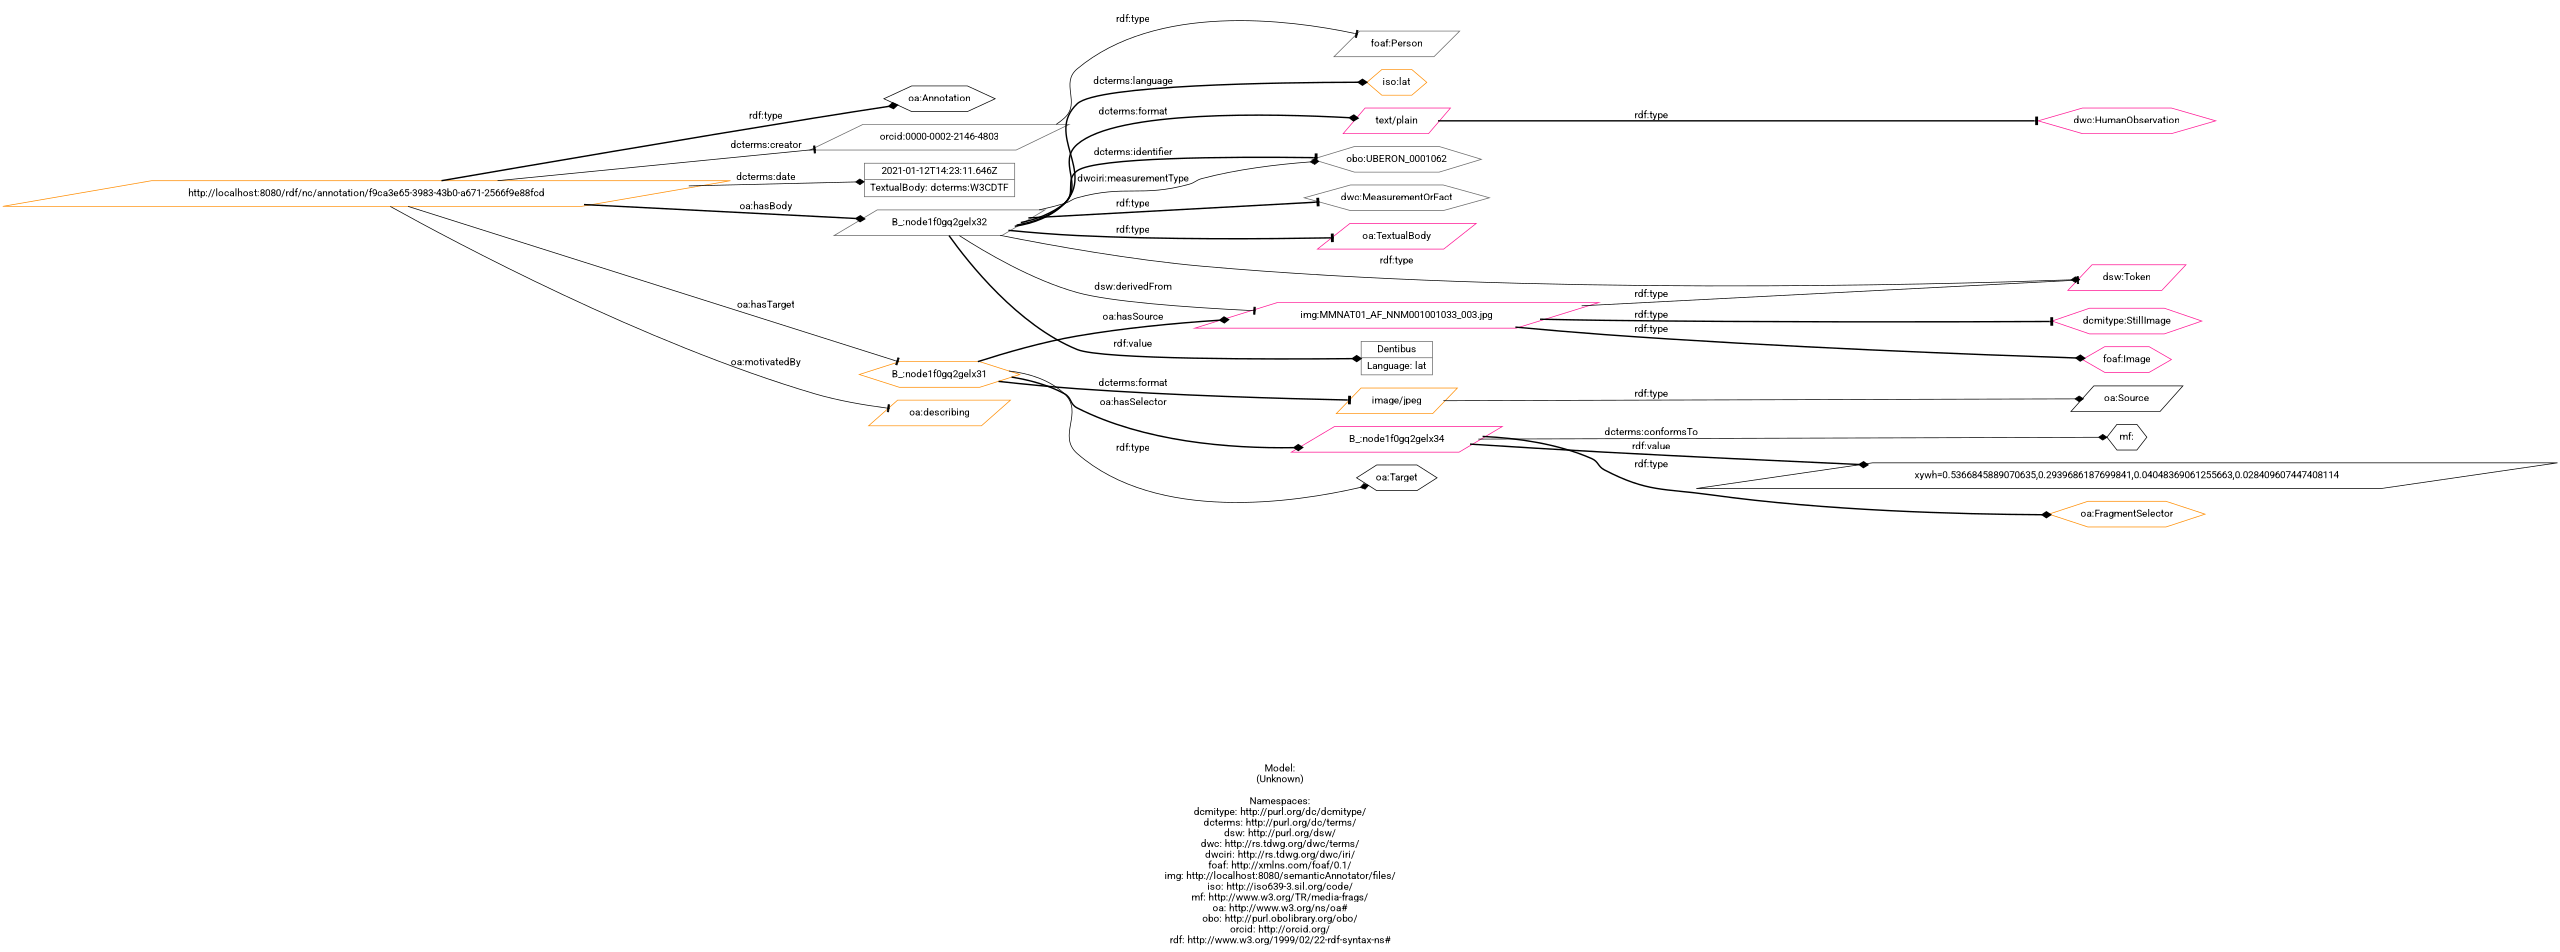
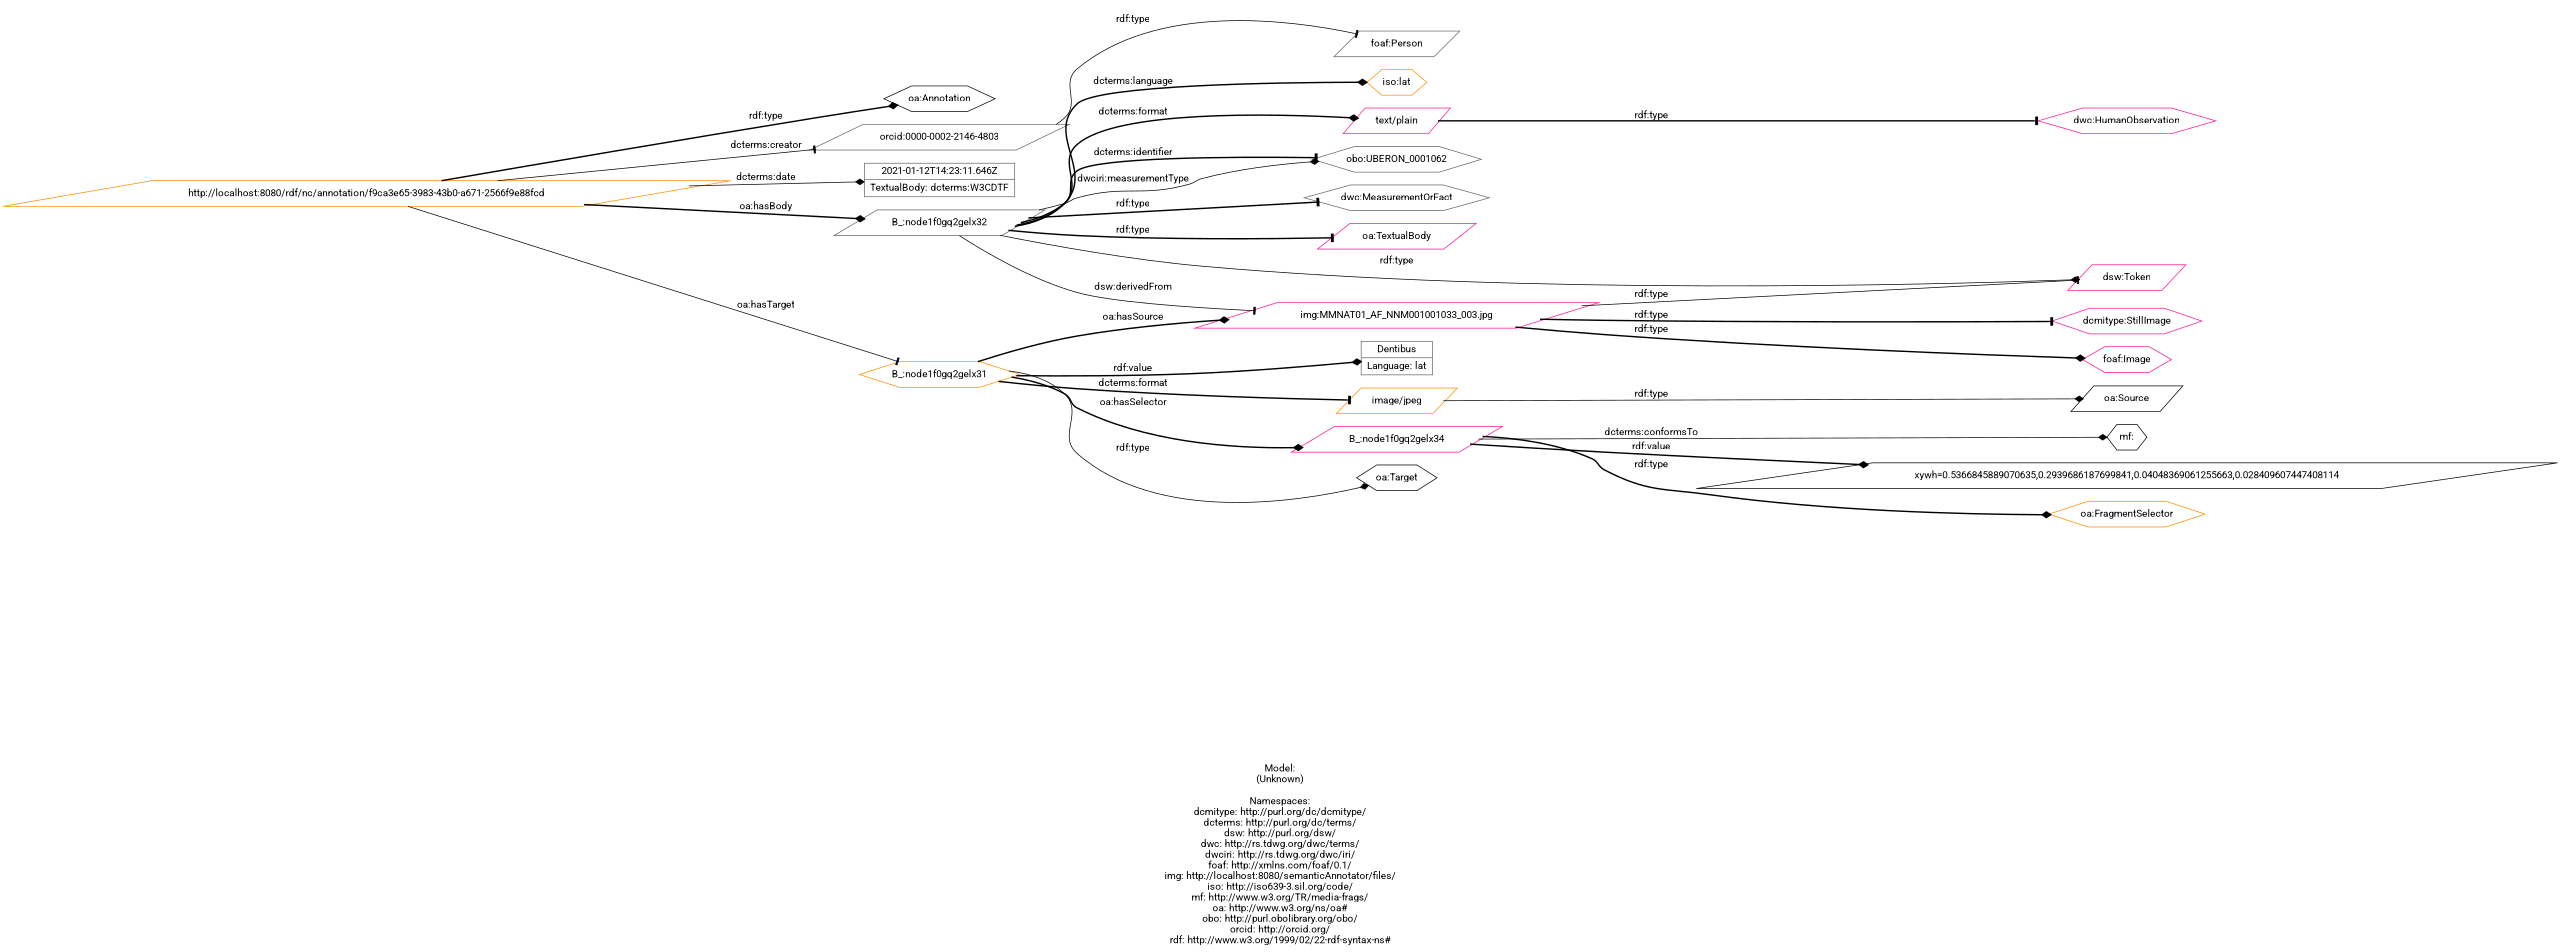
edge "B_:node1f0gq2gelx32" -> "Dentibus": now "B_:node1f0gq2gelx31" -> "Dentibus"
node "oa:describing": removed
